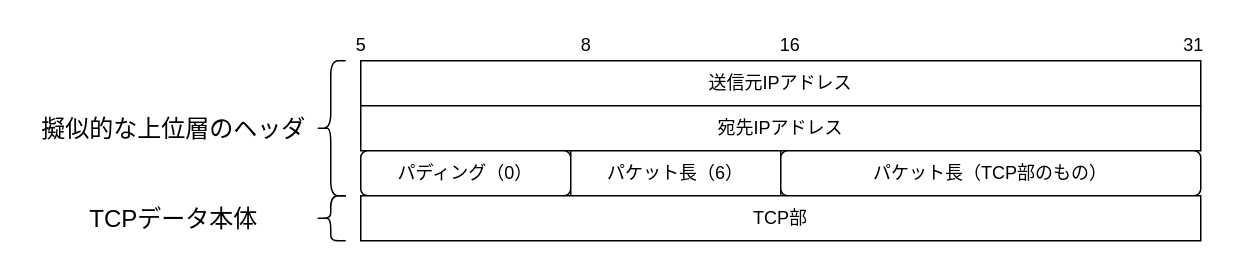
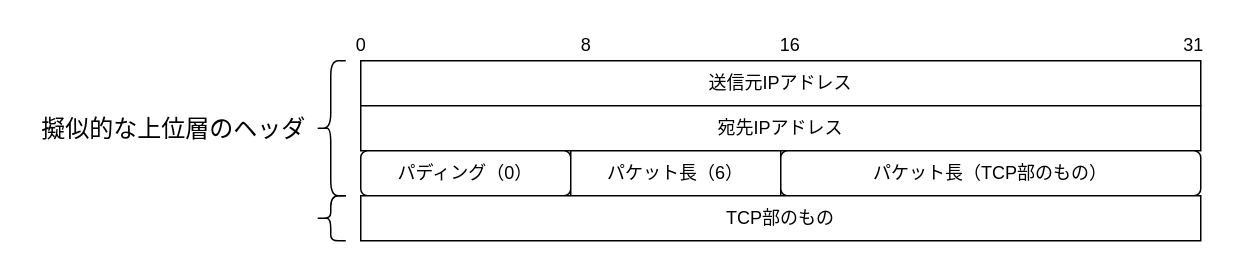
node "5": label "5" -> "0"
node "TCPデータ本体": removed
node "TCP部": label "TCP部" -> "TCP部のもの"
